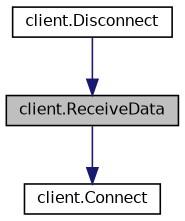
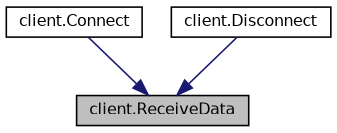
edge "client.ReceiveData" -> "client.Connect": reversed
